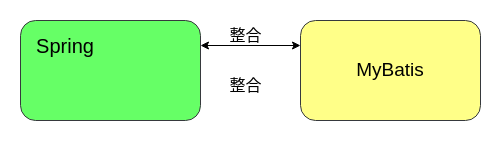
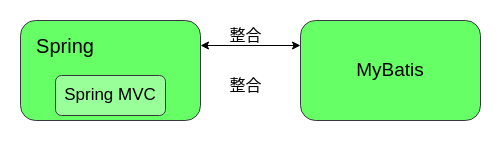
node "MyBatis": fillcolor #ffff88 -> #66ff66
node "Spring MVC": added
